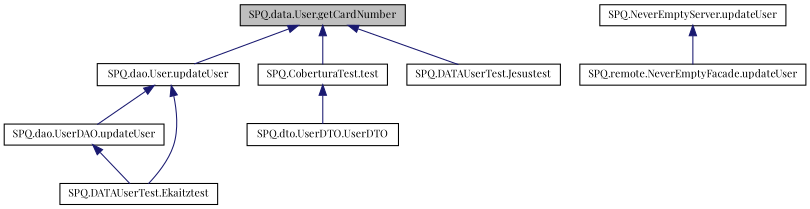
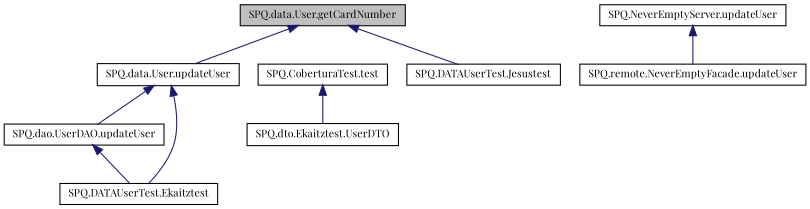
edge "SPQ.CoberturaTest.test" -> "SPQ.data.User.getCardNumber": removed
node "SPQ.dao.User.updateUser": label "SPQ.dao.User.updateUser" -> "SPQ.data.User.updateUser"
node "SPQ.dto.UserDTO.UserDTO": label "SPQ.dto.UserDTO.UserDTO" -> "SPQ.dto.Ekaitztest.UserDTO"
